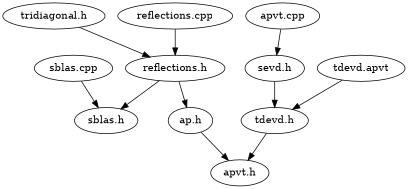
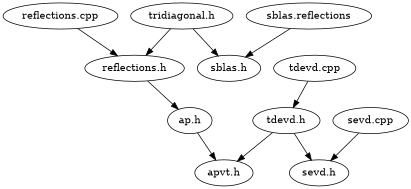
node "apvt.cpp": label "apvt.cpp" -> "sevd.cpp"
node "sblas.cpp": label "sblas.cpp" -> "sblas.reflections"
node "tdevd.apvt": label "tdevd.apvt" -> "tdevd.cpp"
edge "sevd.h" -> "tdevd.h": reversed
edge "reflections.h" -> "sblas.h": now "tridiagonal.h" -> "sblas.h"
